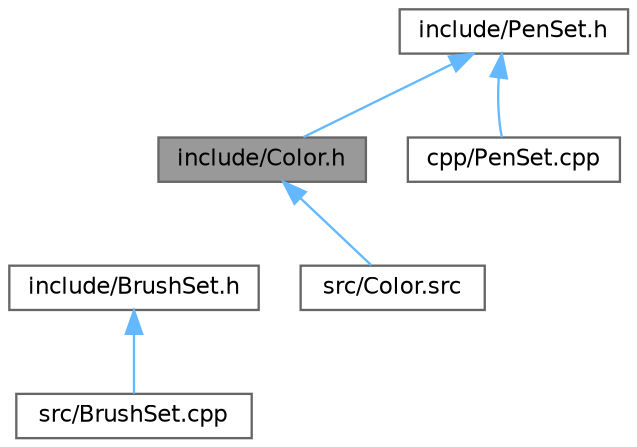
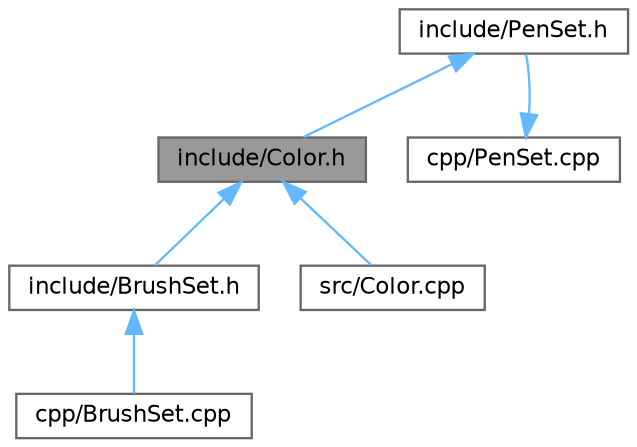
edge "cpp/PenSet.cpp" -> "include/PenSet.h": reversed
edge "include/BrushSet.h" -> "include/Color.h": added
node "src/Color.src": label "src/Color.src" -> "src/Color.cpp"
node "src/BrushSet.cpp": label "src/BrushSet.cpp" -> "cpp/BrushSet.cpp"
